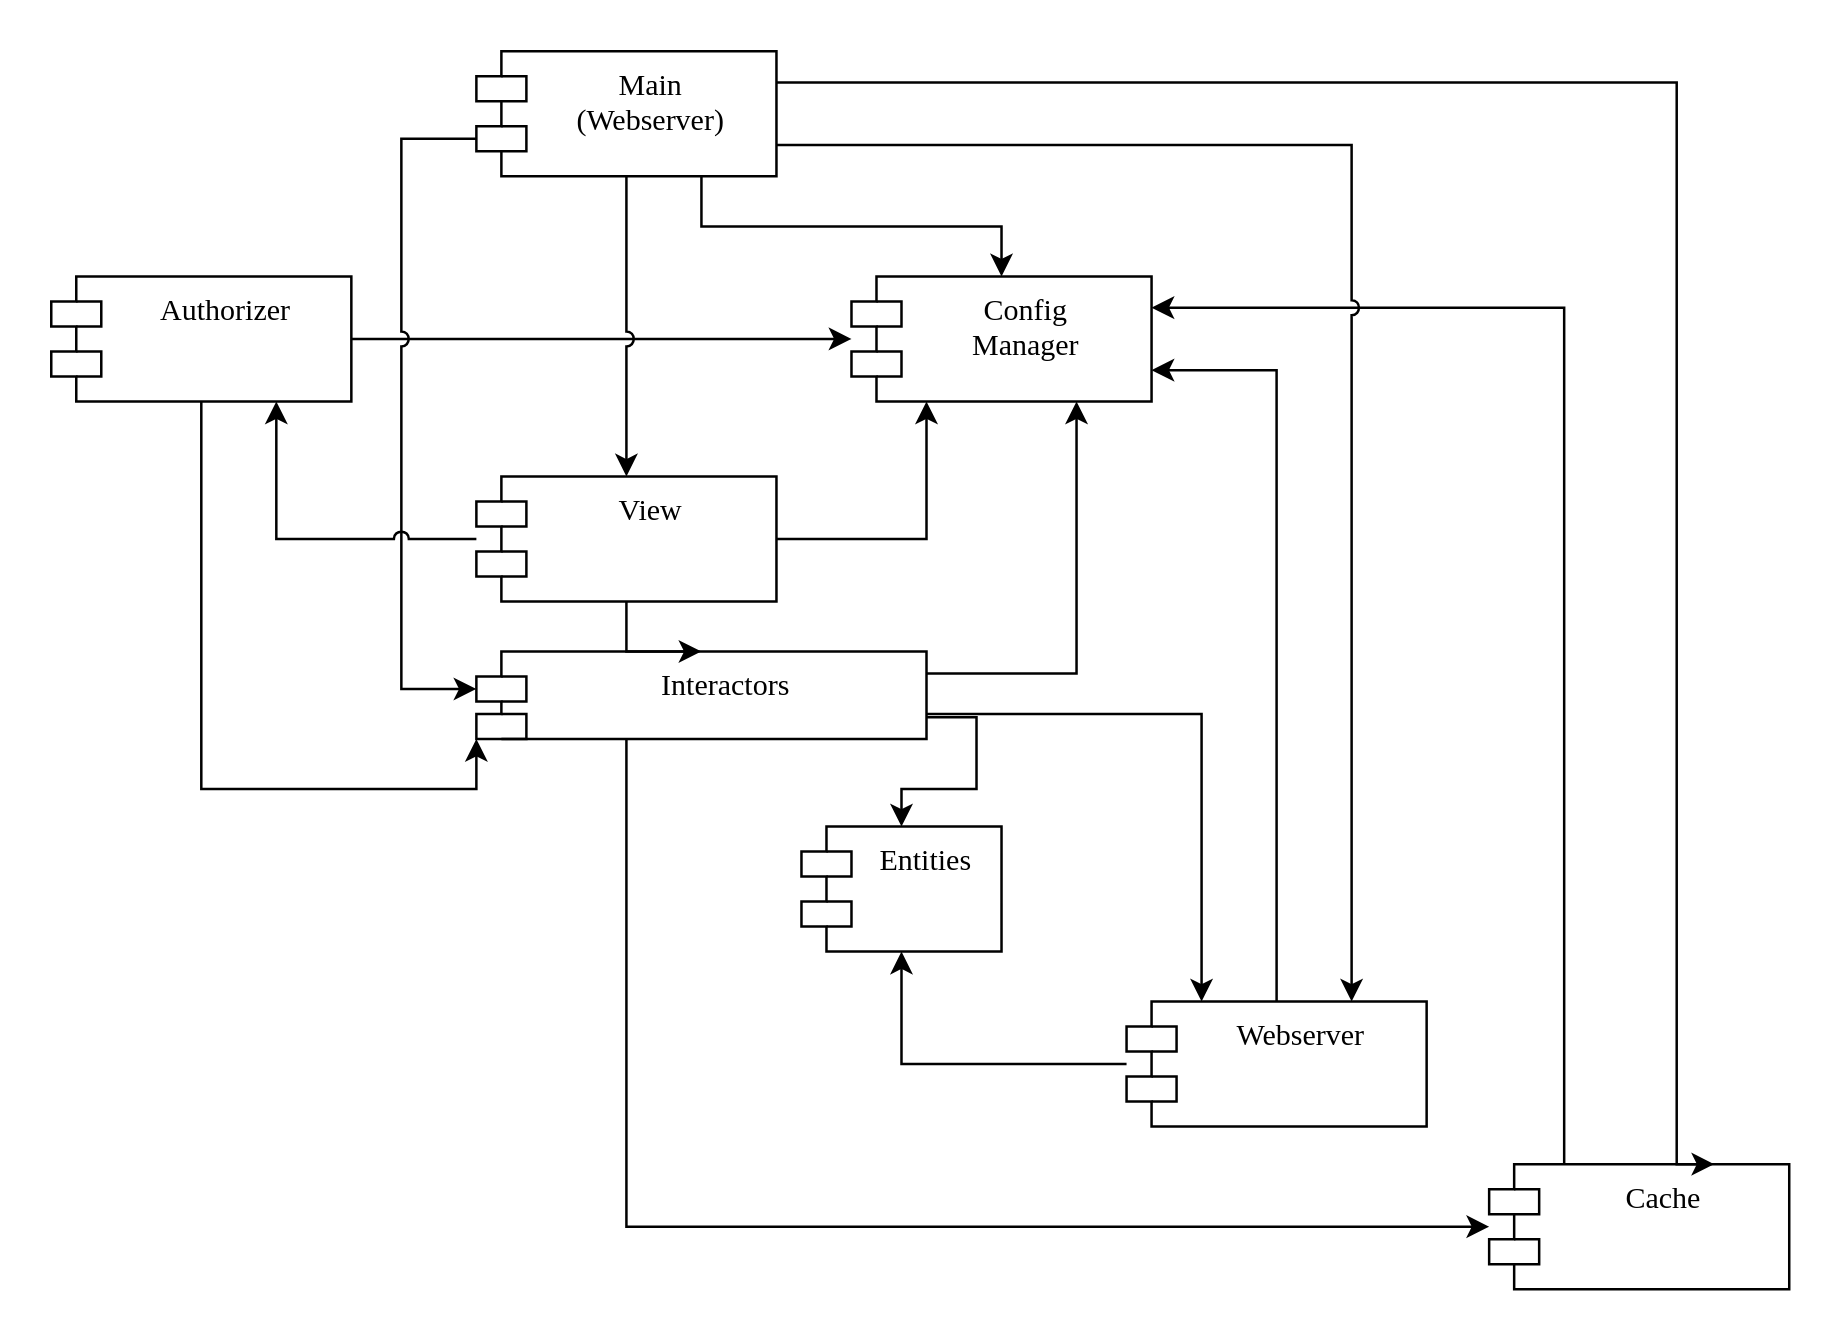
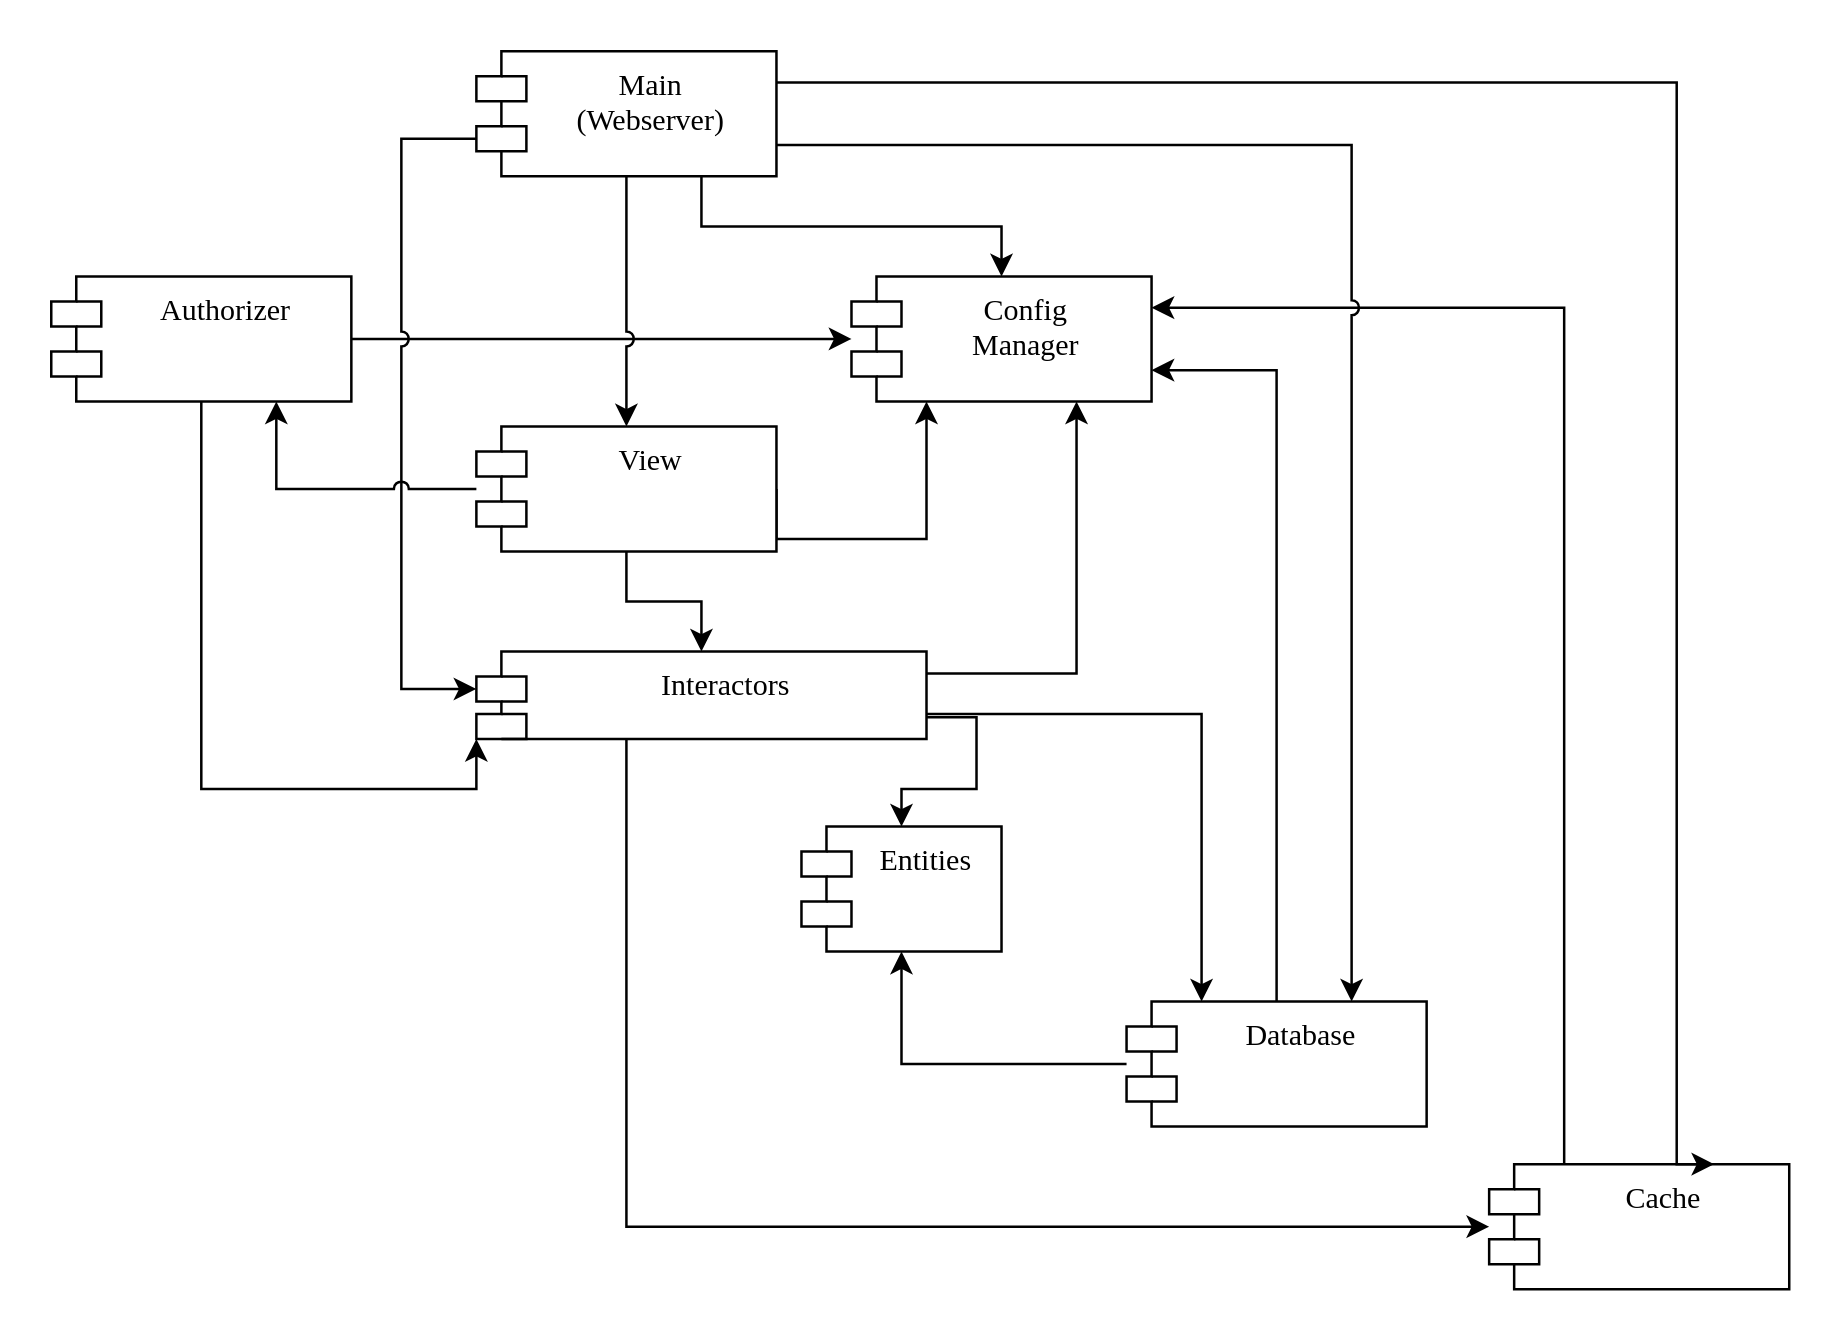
node "View": moved (626, 539) -> (626, 489)
node "Webserver": label "Webserver" -> "Database"
